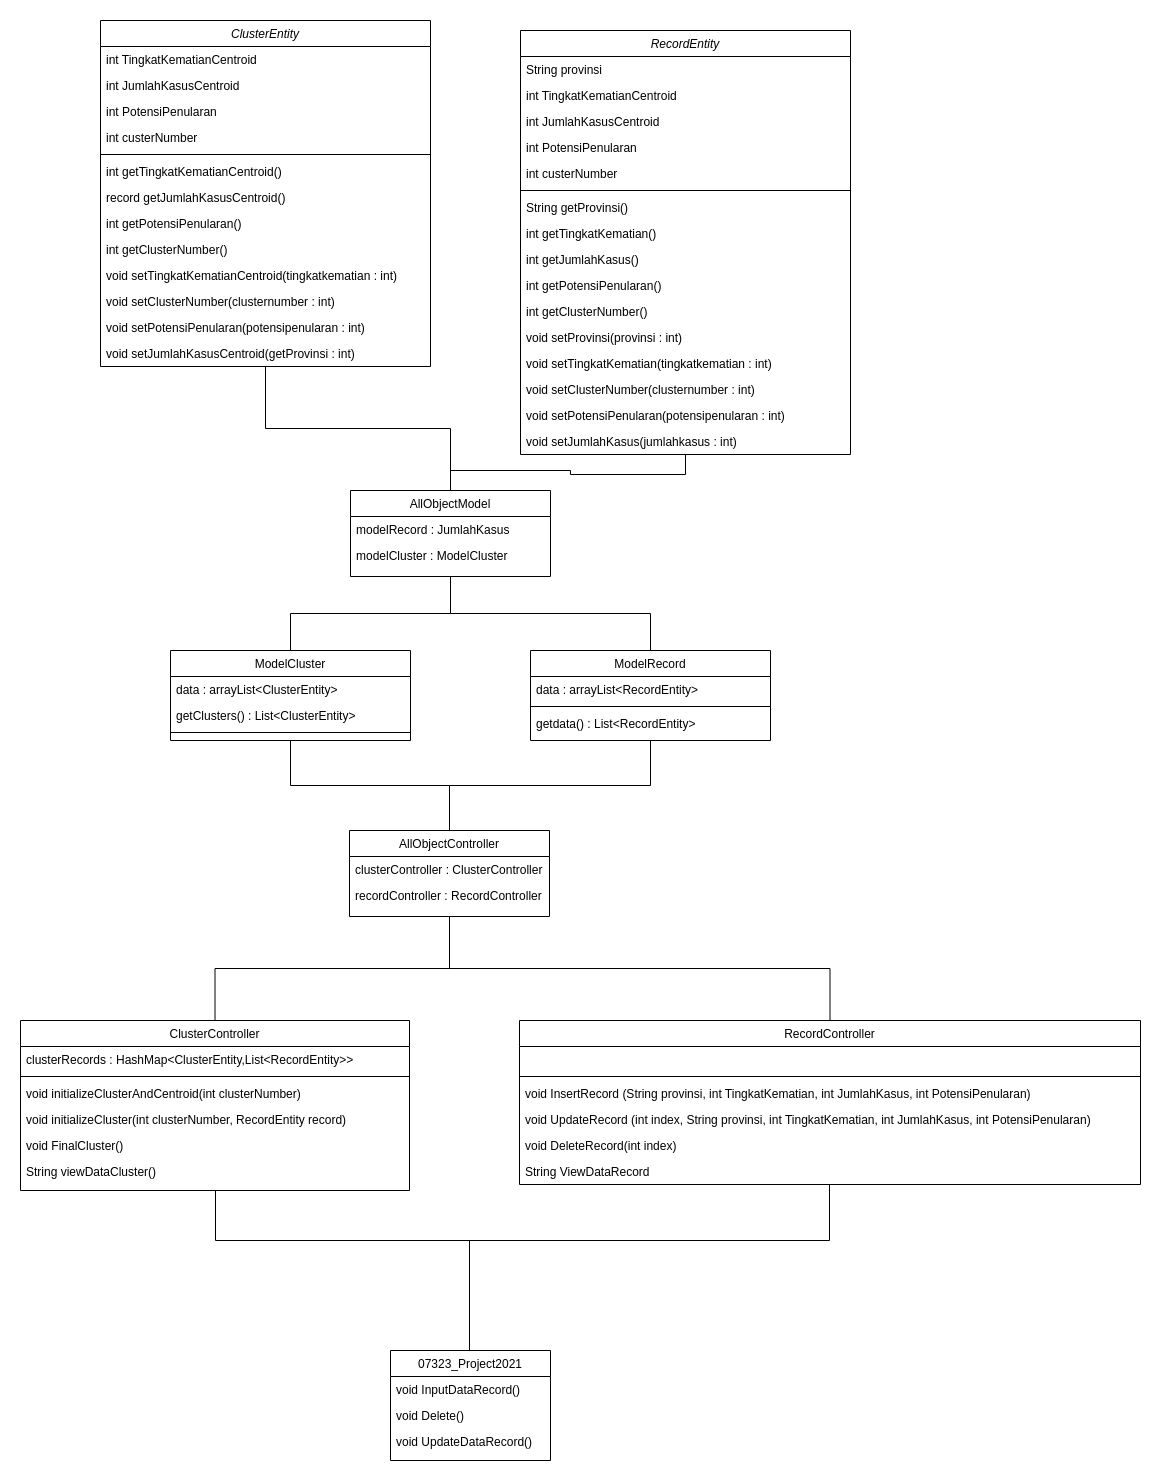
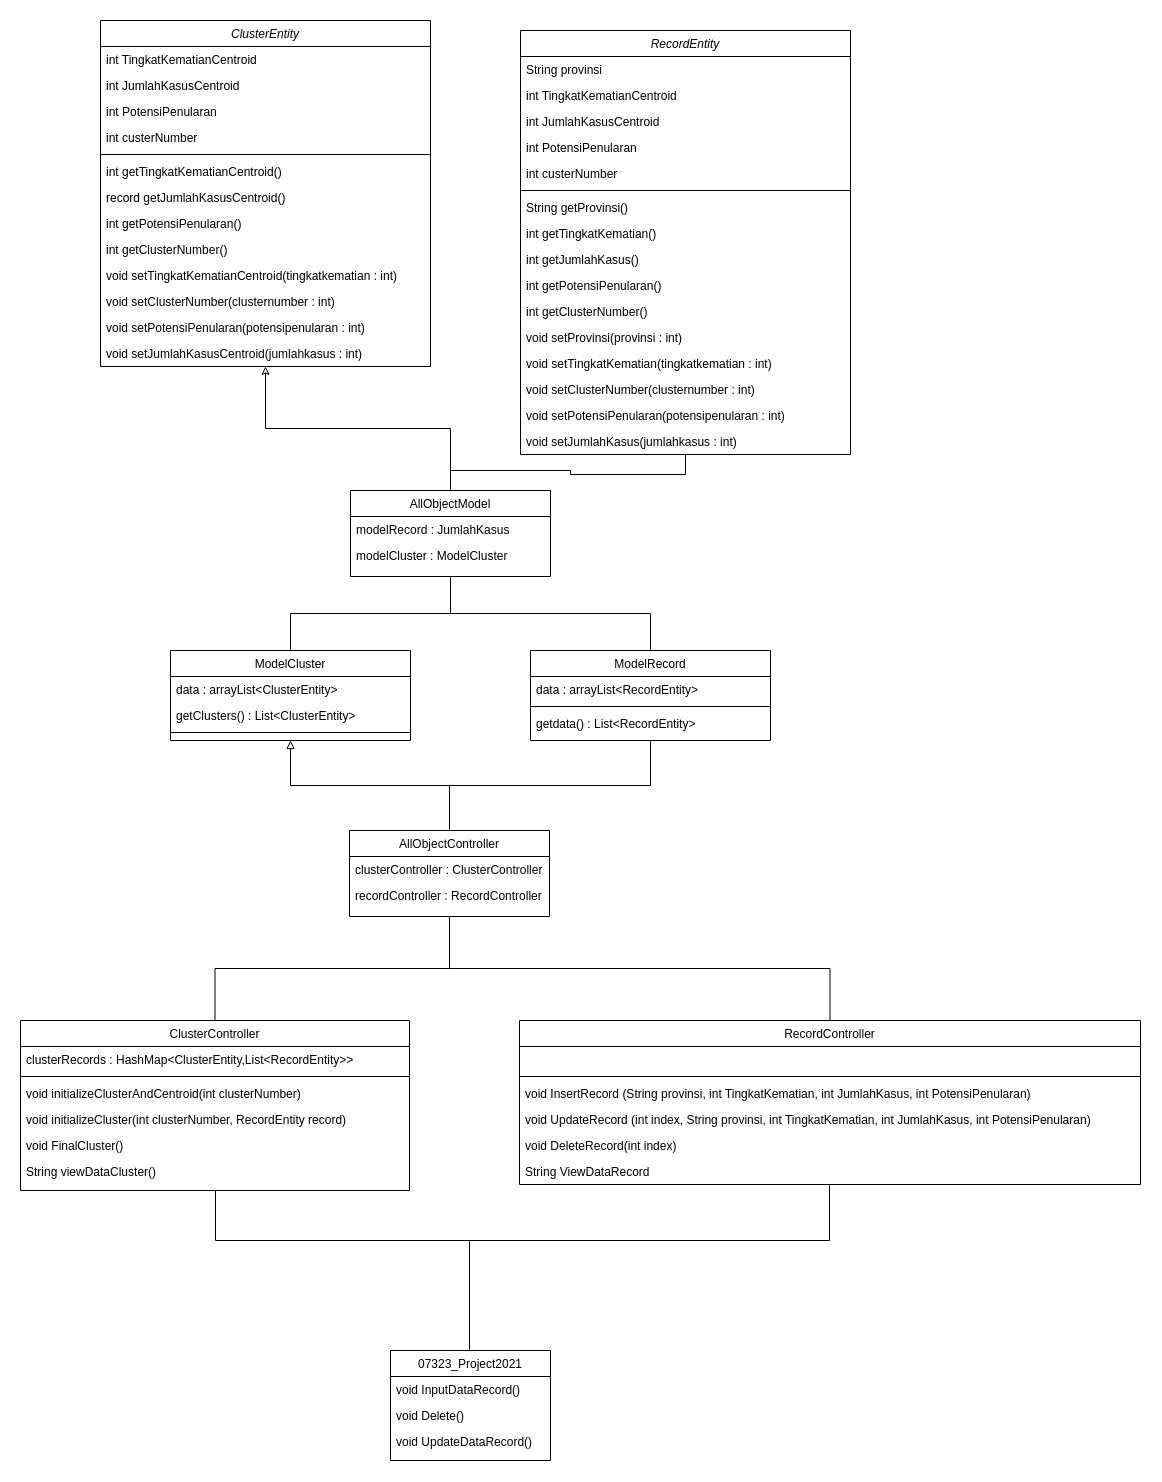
node "void setJumlahKasusCentroid(getProvinsi : int)": label "void setJumlahKasusCentroid(getProvinsi : int)" -> "void setJumlahKasusCentroid(jumlahkasus : int)"
edge "ClusterEntity" -- "AllObjectModel": arrowhead none -> classic
edge "ModelCluster" -- "AllObjectController": arrowhead none -> block
